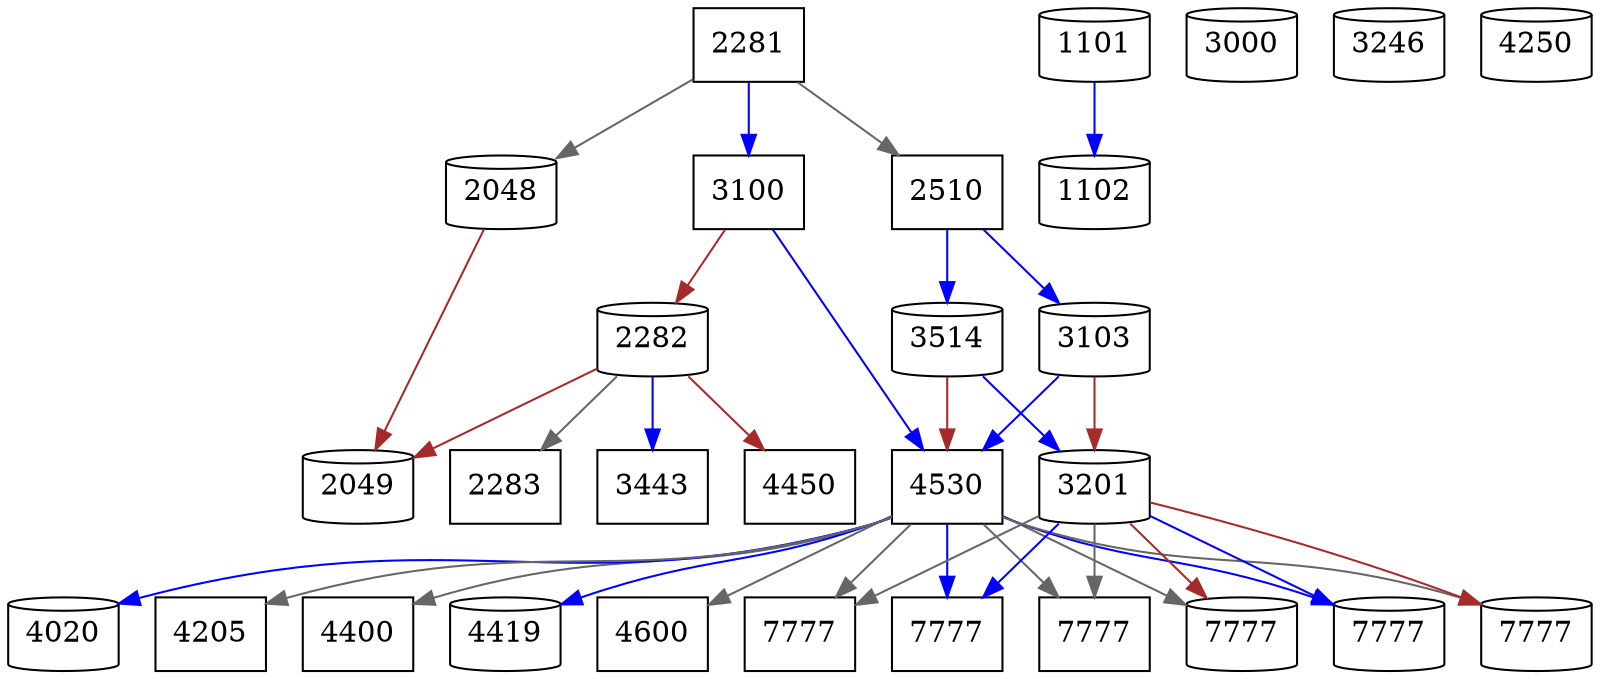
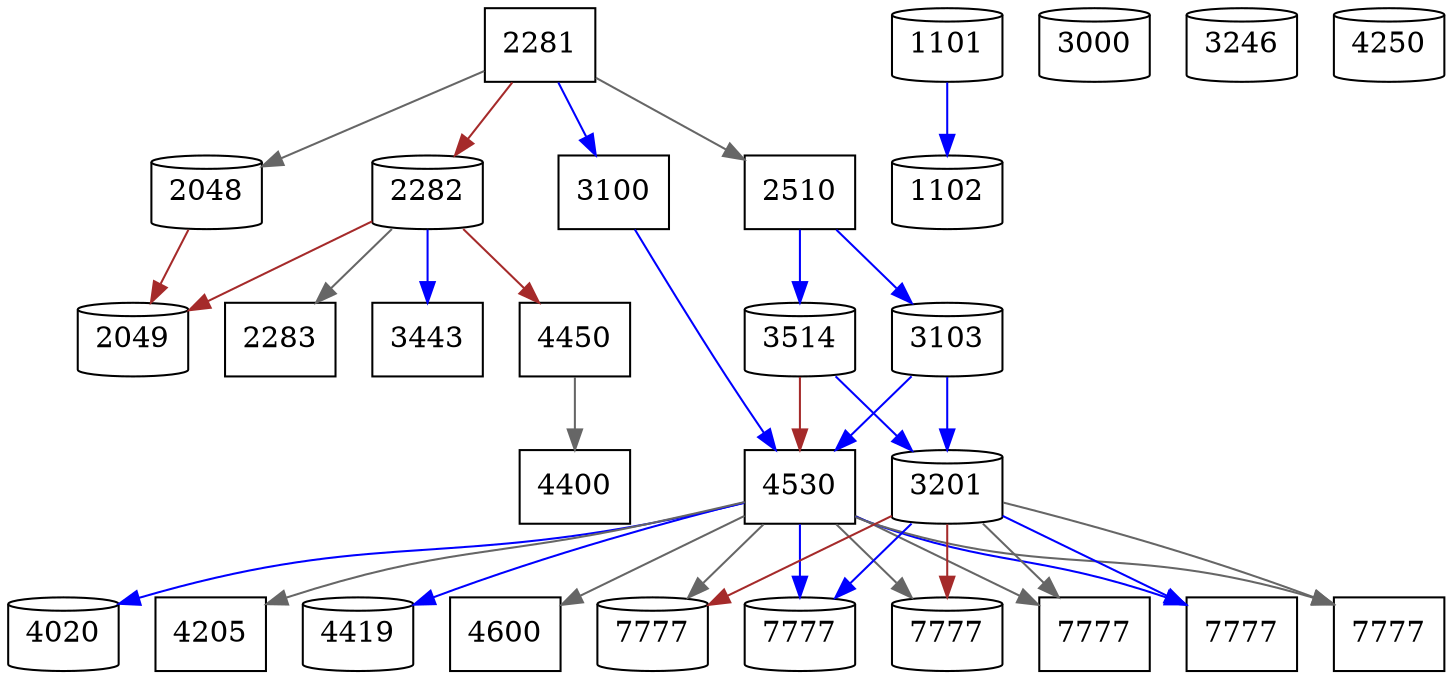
edge "3100" -> "2282": now "2281" -> "2282"
edge "3103" -> "3201": color brown -> blue
edge "4530" -> "4400": now "4450" -> "4400"
